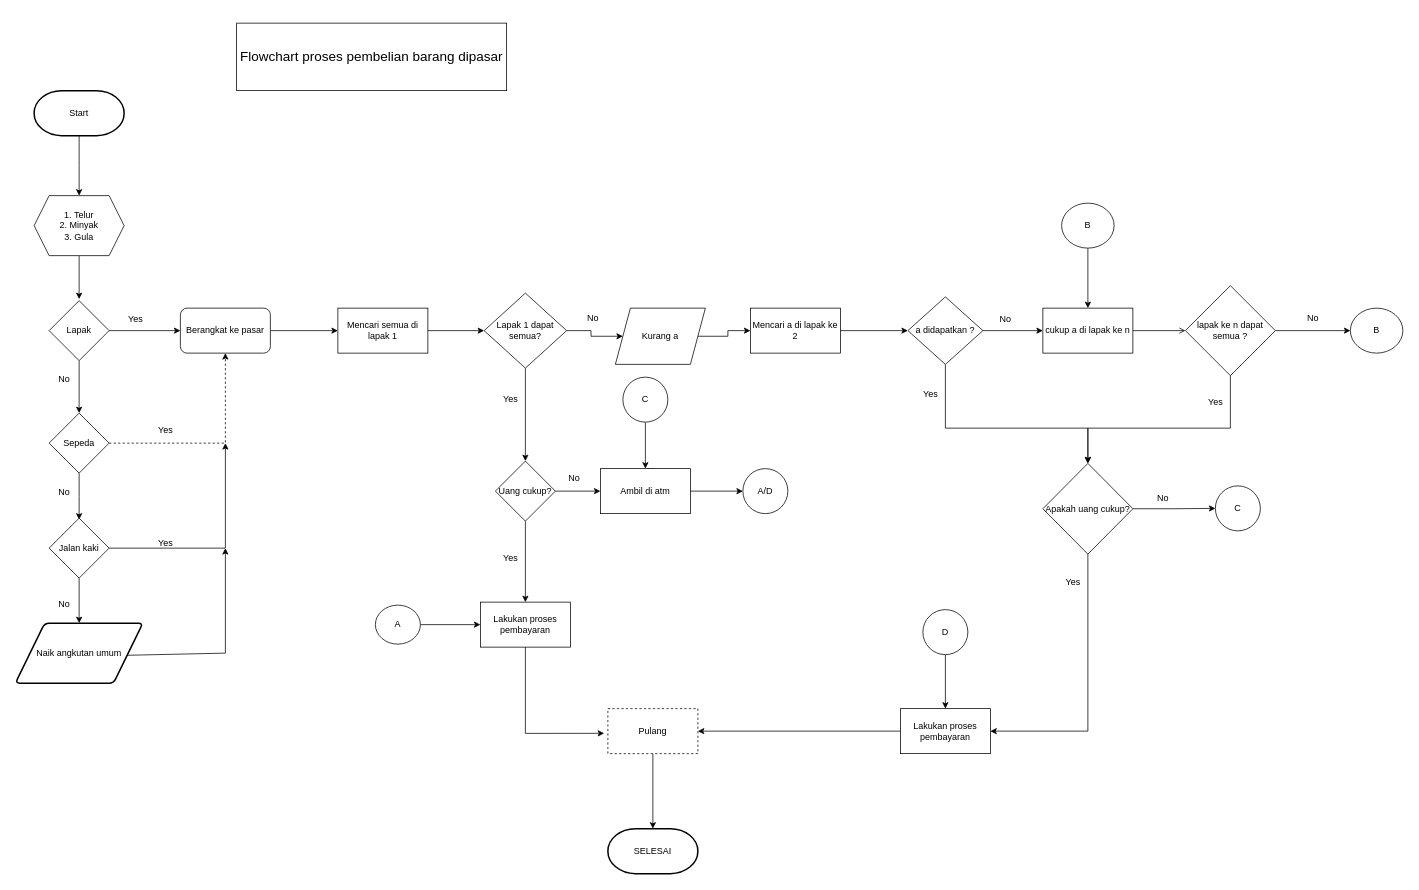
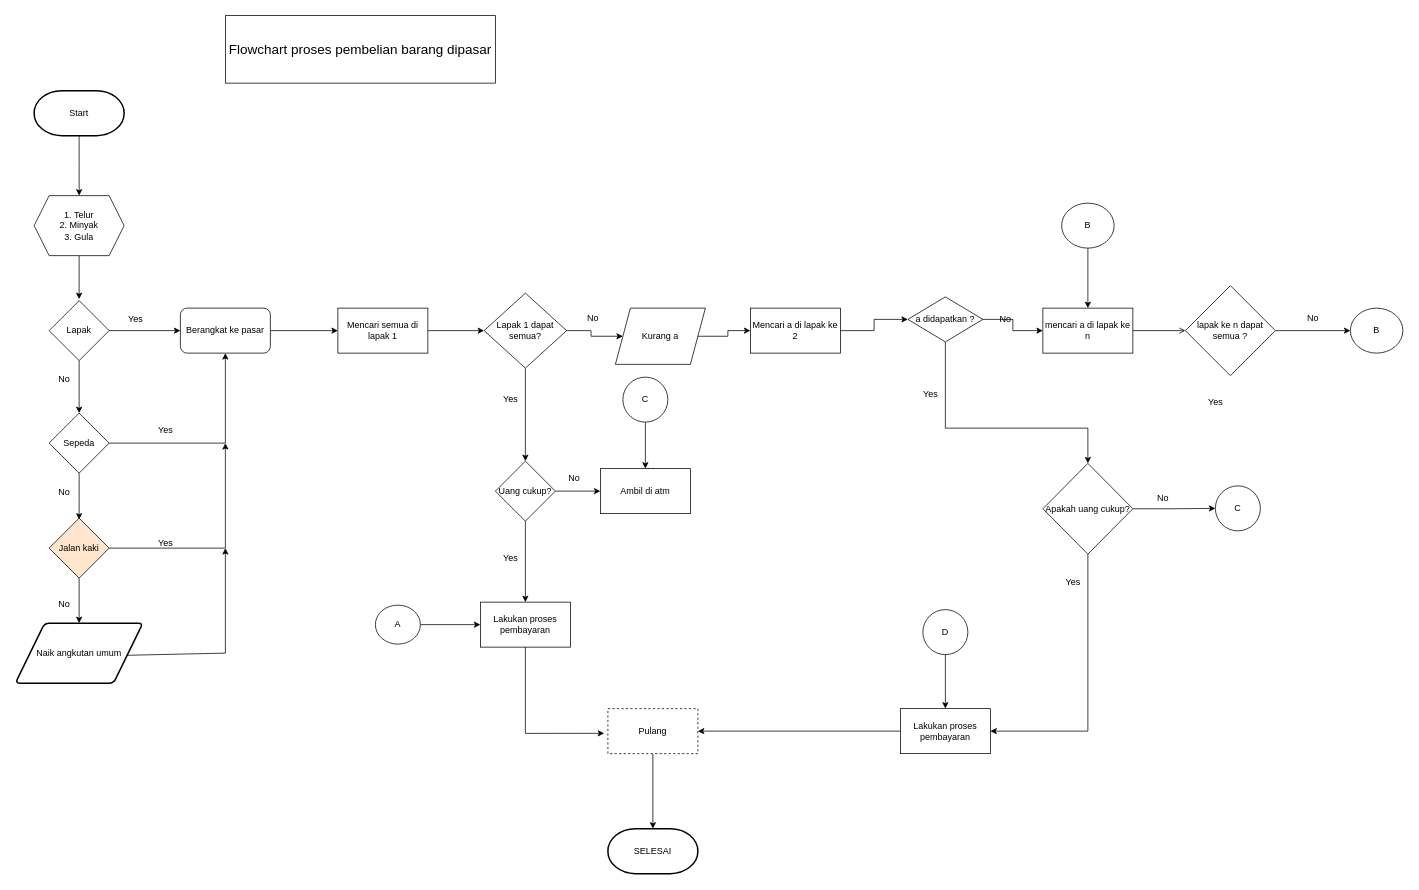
node "Flowchart proses pembelian barang dipasar": moved (372, 57) -> (360, 49)
node "a didapatkan ?": size 75x68 -> 75x45
node "cukup a di lapak ke n": label "cukup a di lapak ke n" -> "mencari a di lapak ke n"
edge "lapak ke n dapat semua ?" -> "Apakah uang cukup?": removed
edge "Sepeda" -> "Berangkat ke pasar": style dashed -> solid
edge "Ambil di atm" -> "A/D": removed
node "A/D": removed
node "Jalan kaki": fillcolor #ffffff -> #ffe6cc
